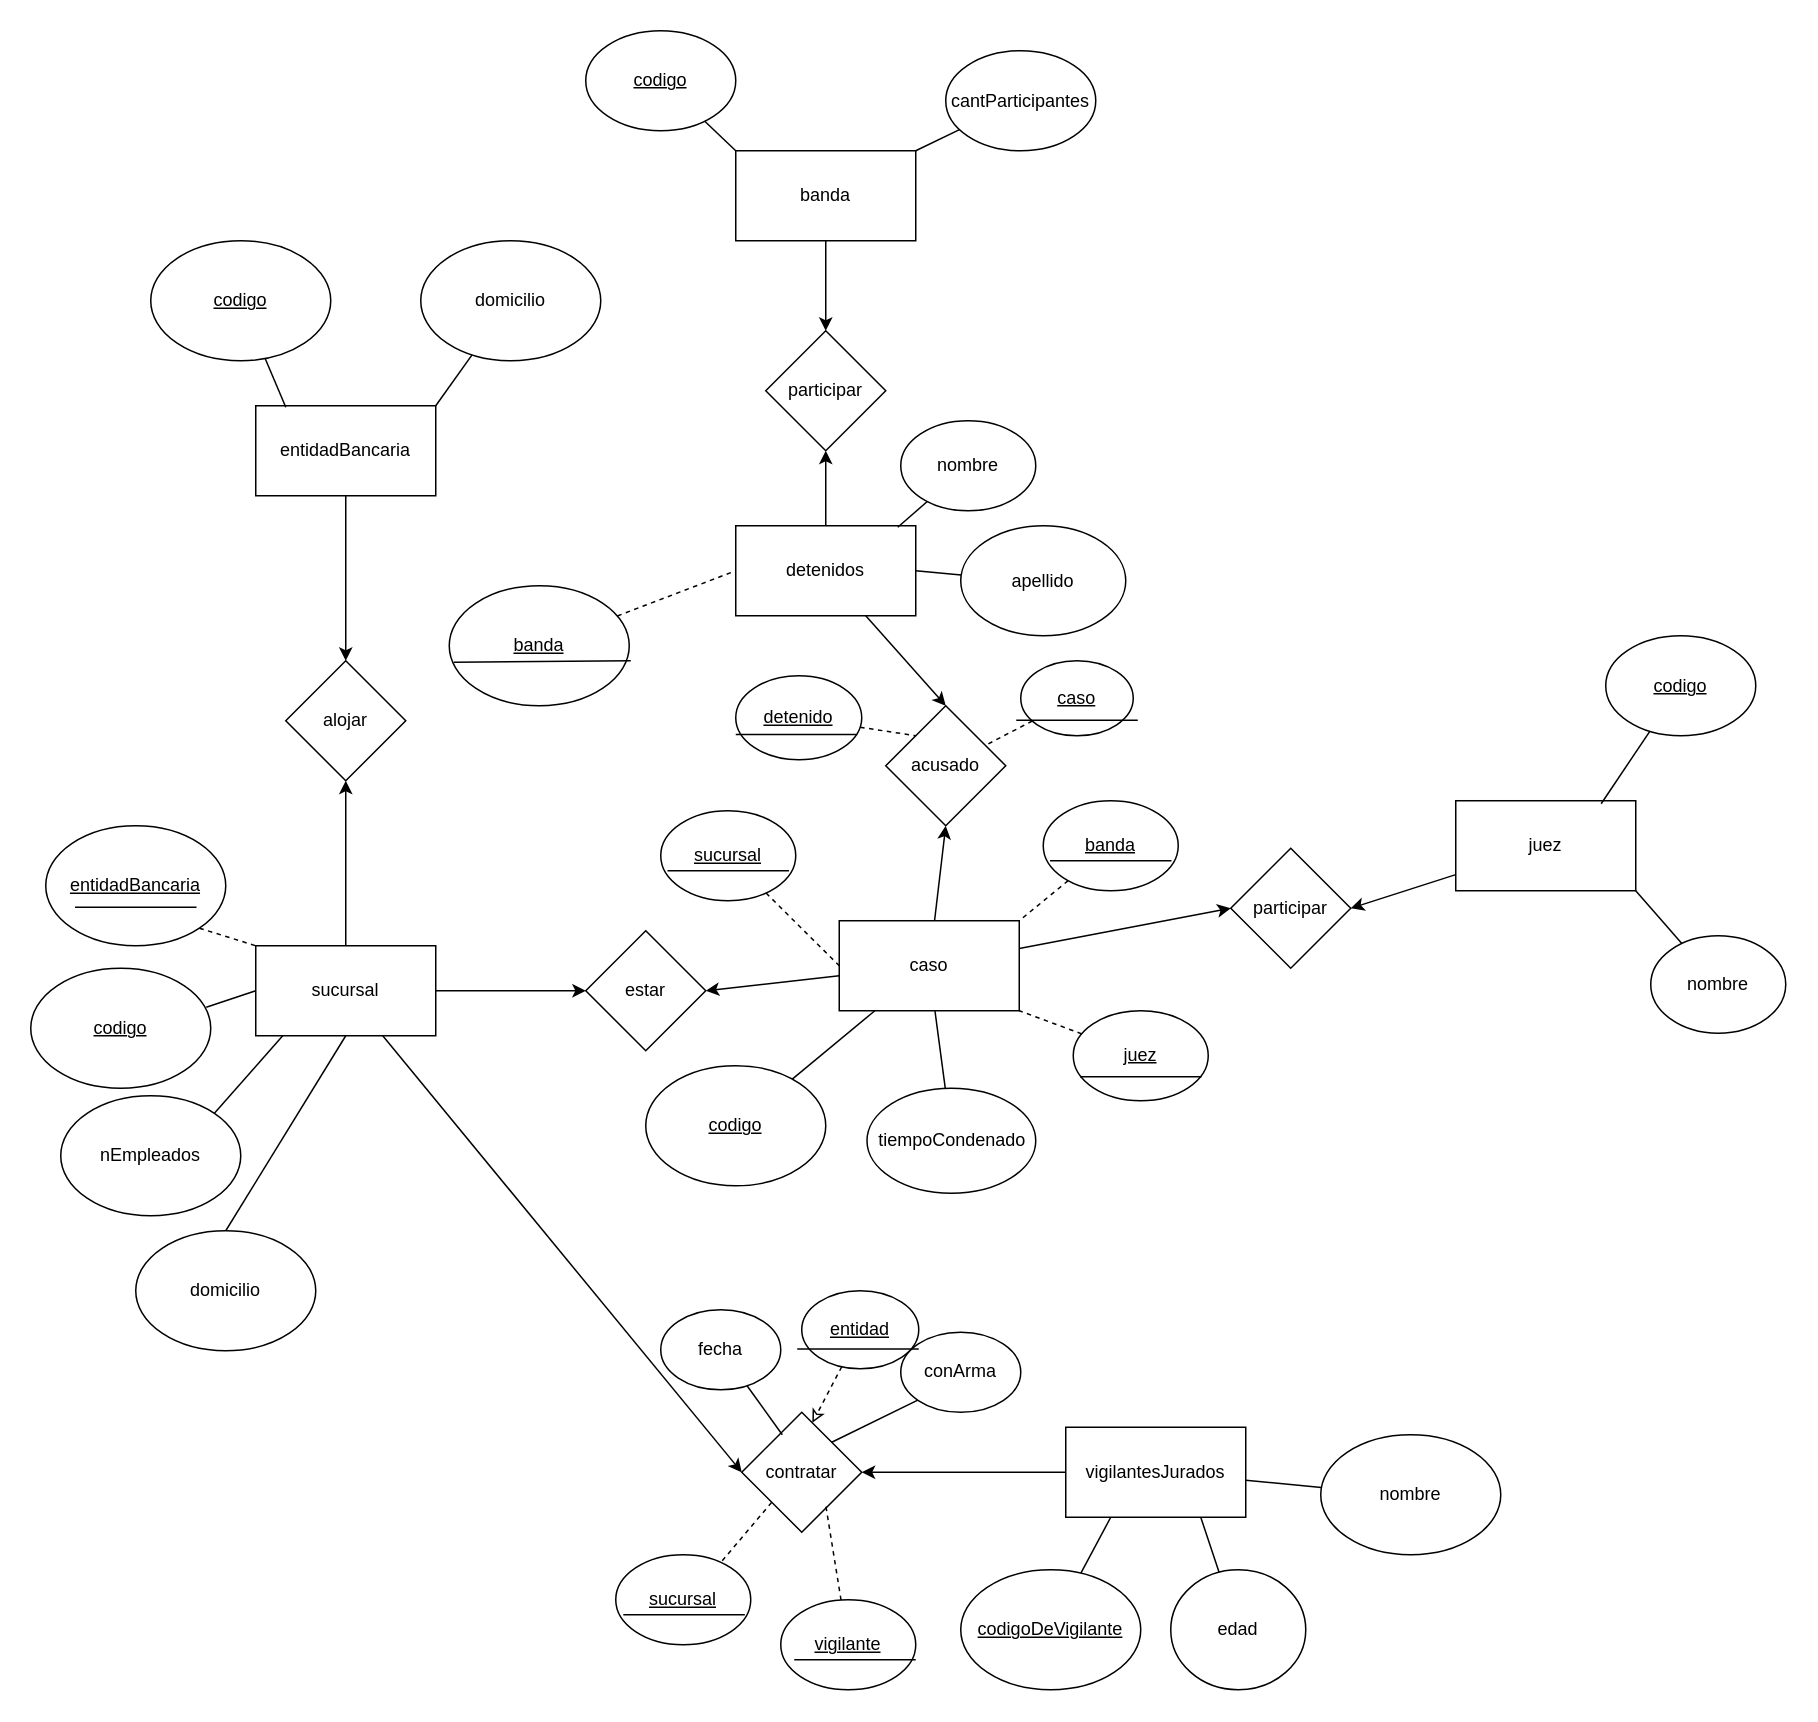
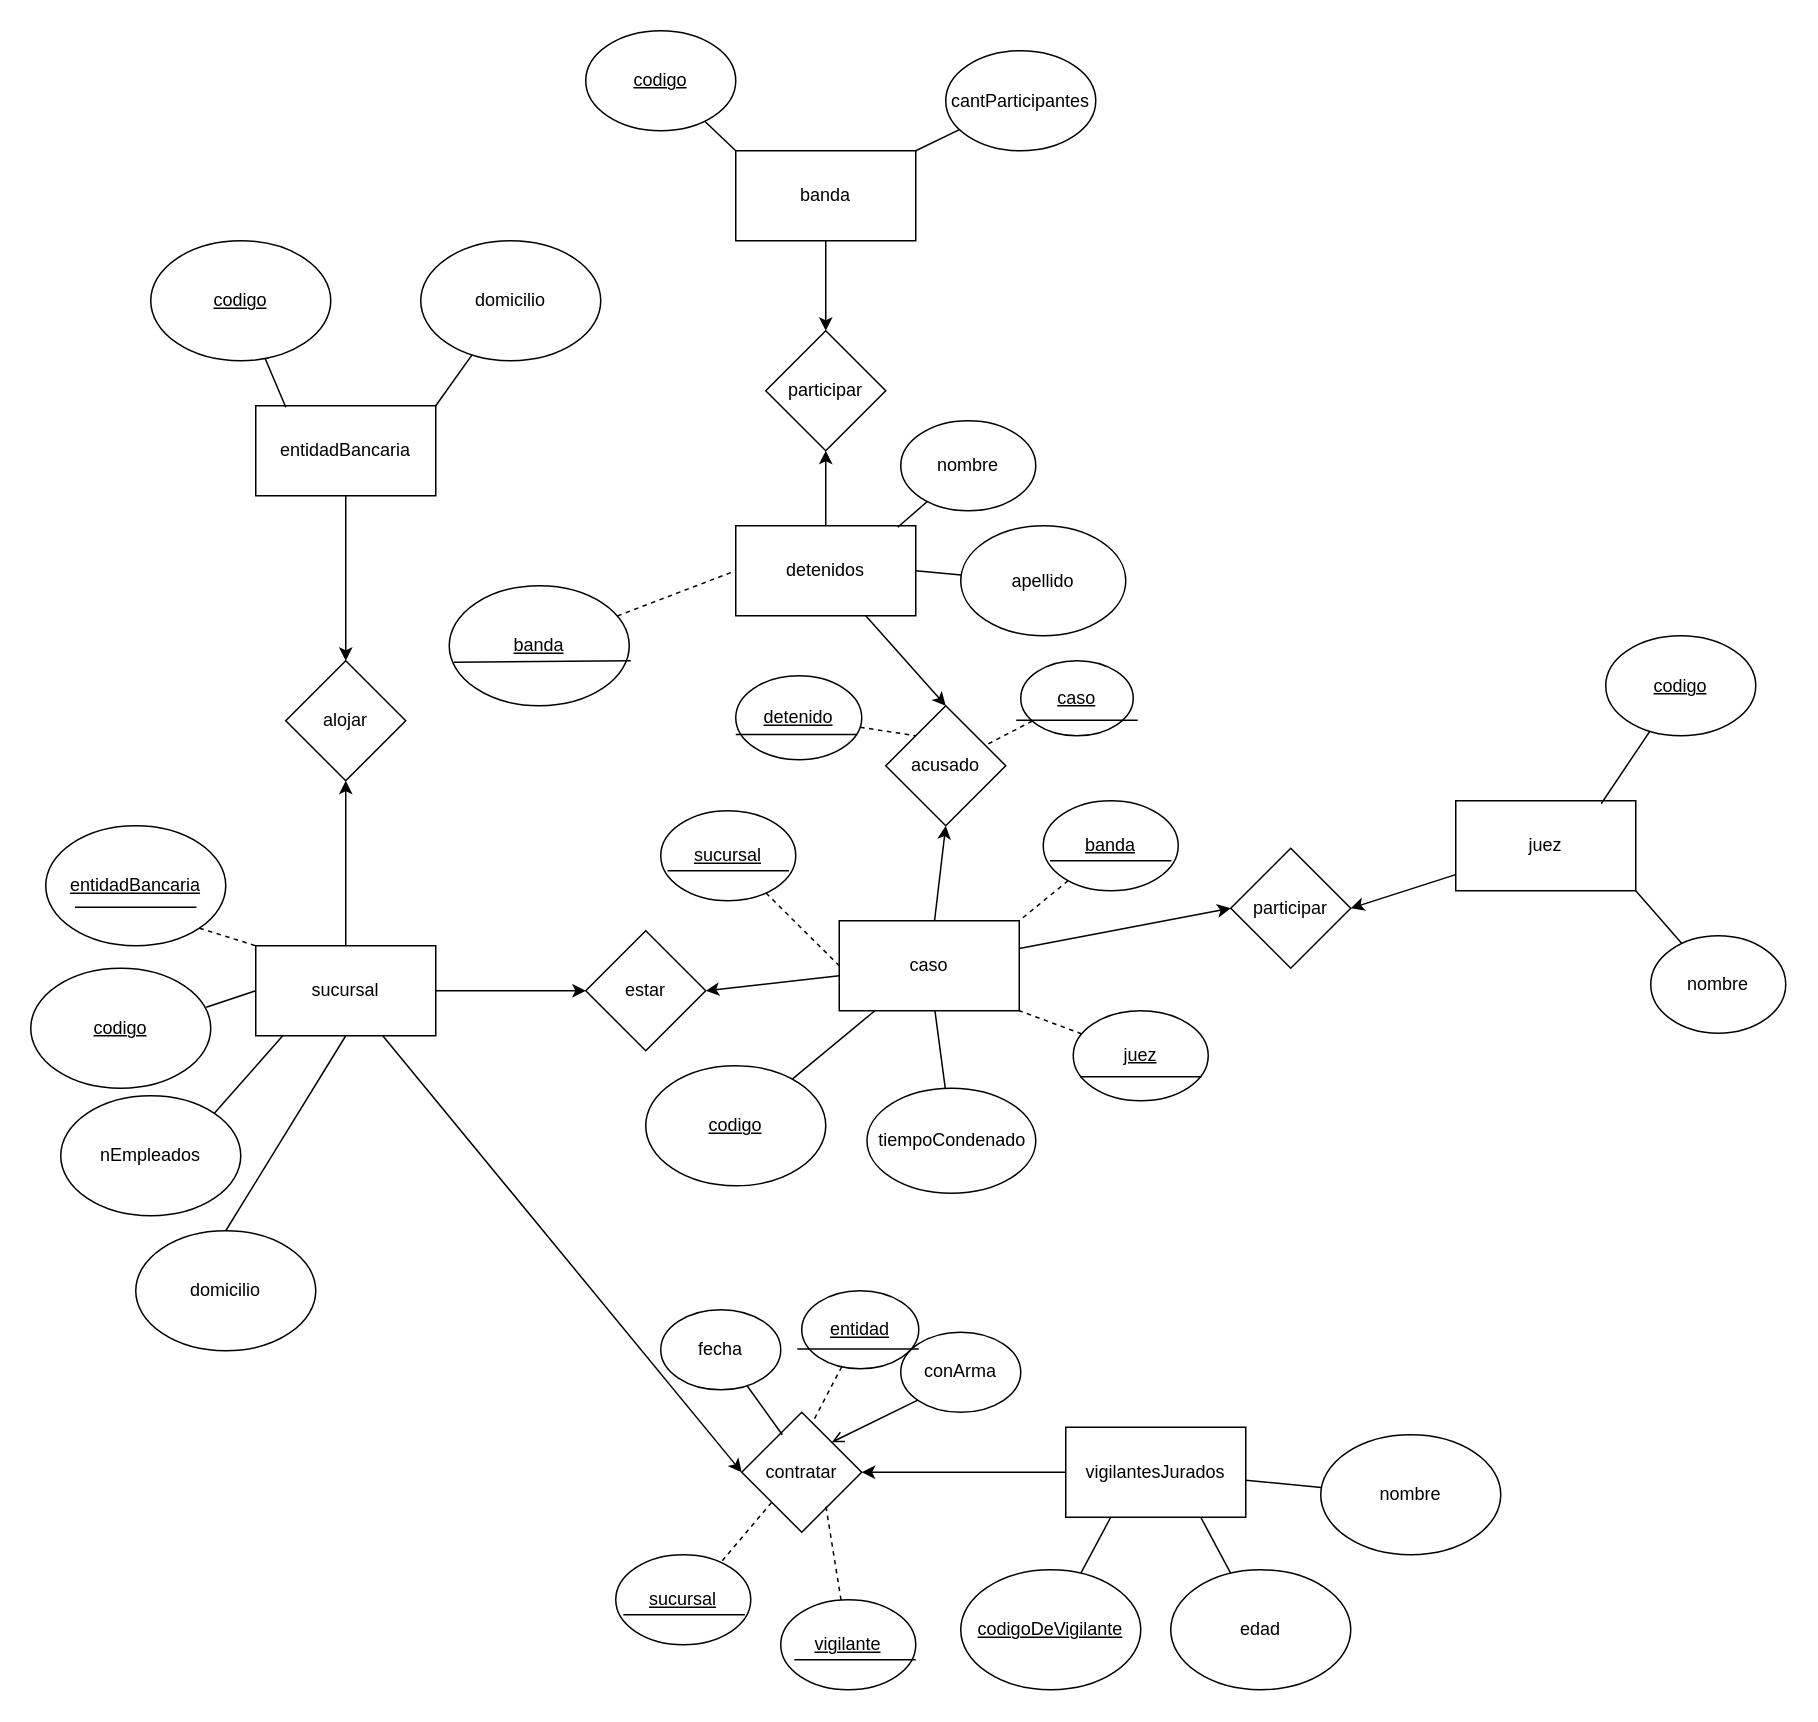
edge "entidad" -> "contratar": arrowhead classic -> none
edge "conArma" -- "contratar": arrowhead none -> open
node "edad": size 135x120 -> 180x120
